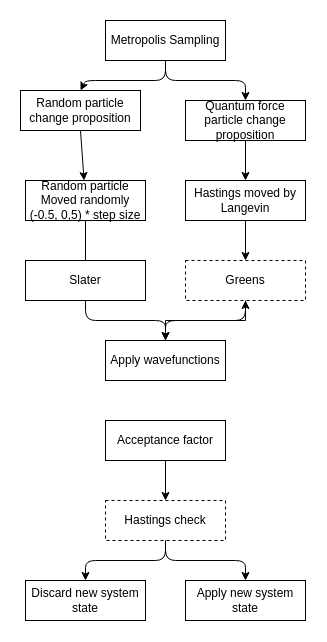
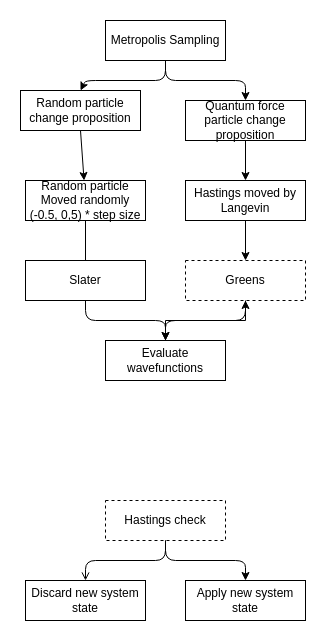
node "Apply wavefunctions": label "Apply wavefunctions" -> "Evaluate wavefunctions"
node "Acceptance factor": removed
edge "Acceptance factor" -> "Hastings check": removed
edge "Hastings check" -> "Discard new system state": arrowhead classic -> open
